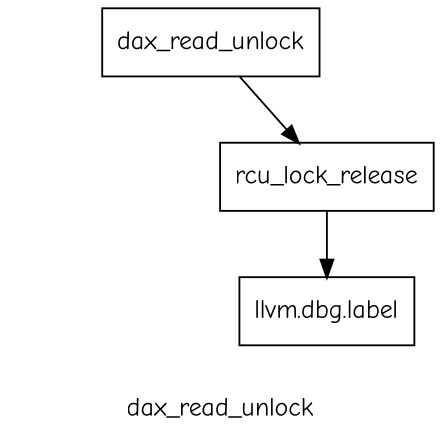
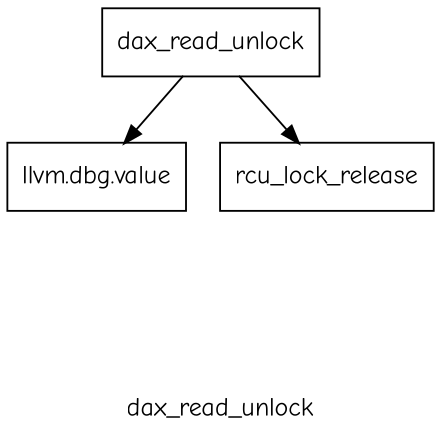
node "llvm.dbg.value": added
node "llvm.dbg.label": removed
